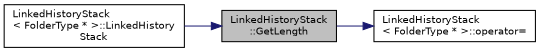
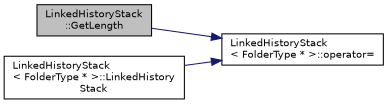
edge "LinkedHistoryStack < FolderType * >::LinkedHistory Stack" -> "LinkedHistoryStack ::GetLength": now "LinkedHistoryStack < FolderType * >::LinkedHistory Stack" -> "LinkedHistoryStack < FolderType * >::operator="
